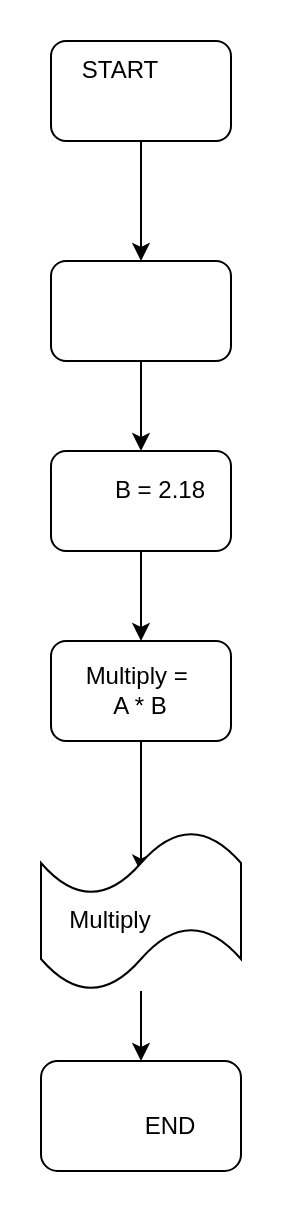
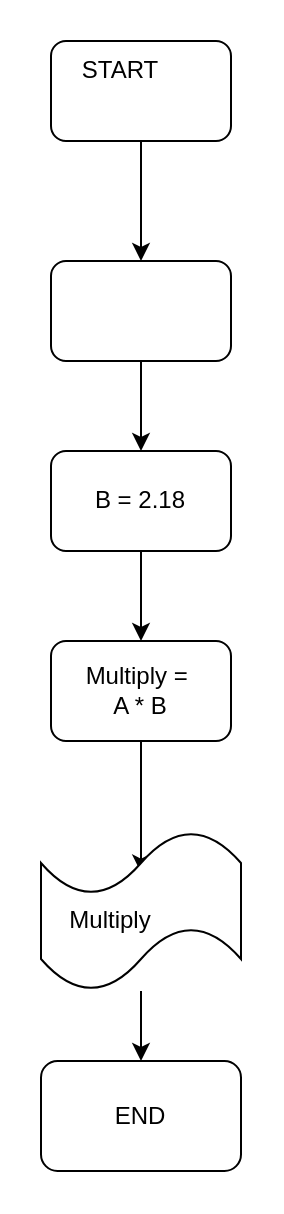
node "B = 2.18": moved (161, 491) -> (141, 501)
node "END": moved (171, 1126) -> (141, 1116)
